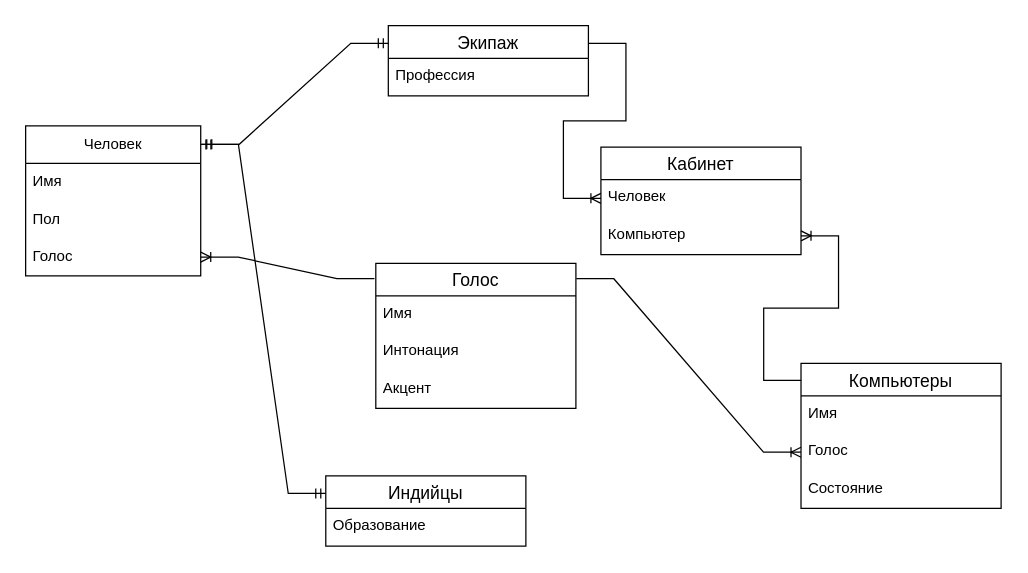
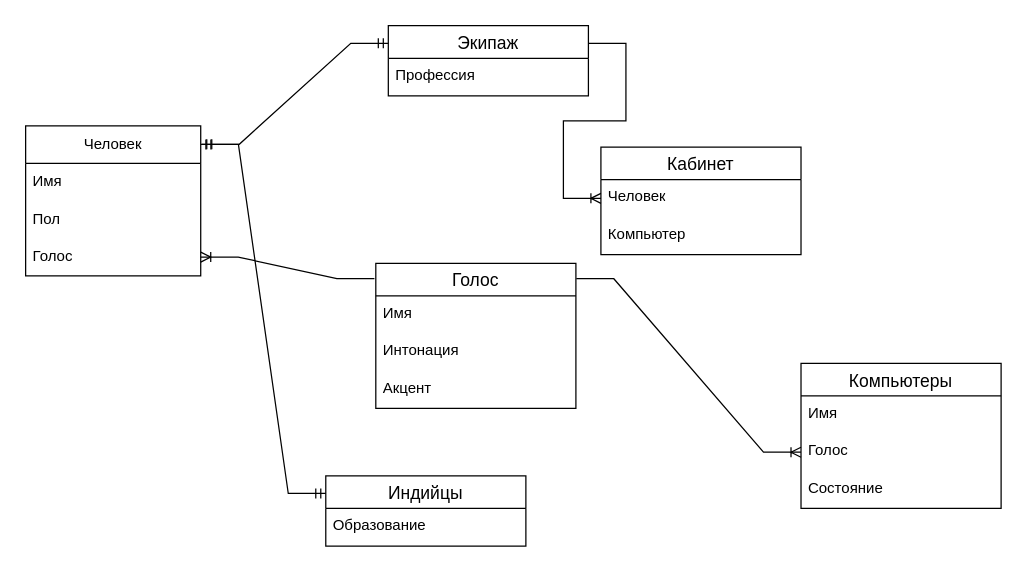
edge "Компьютеры" -> "Компьютер": removed
